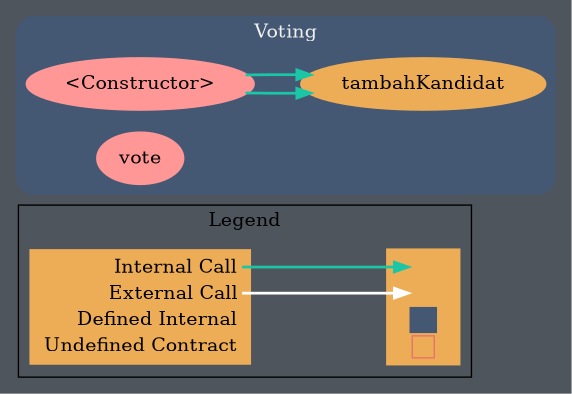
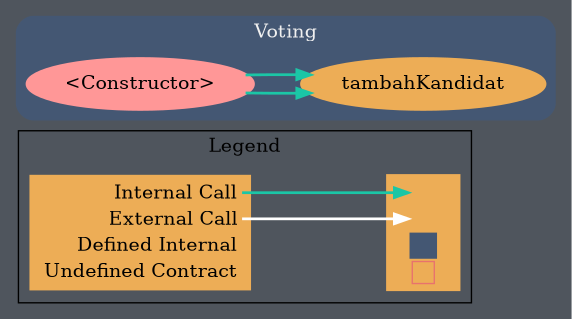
node "vote": removed
